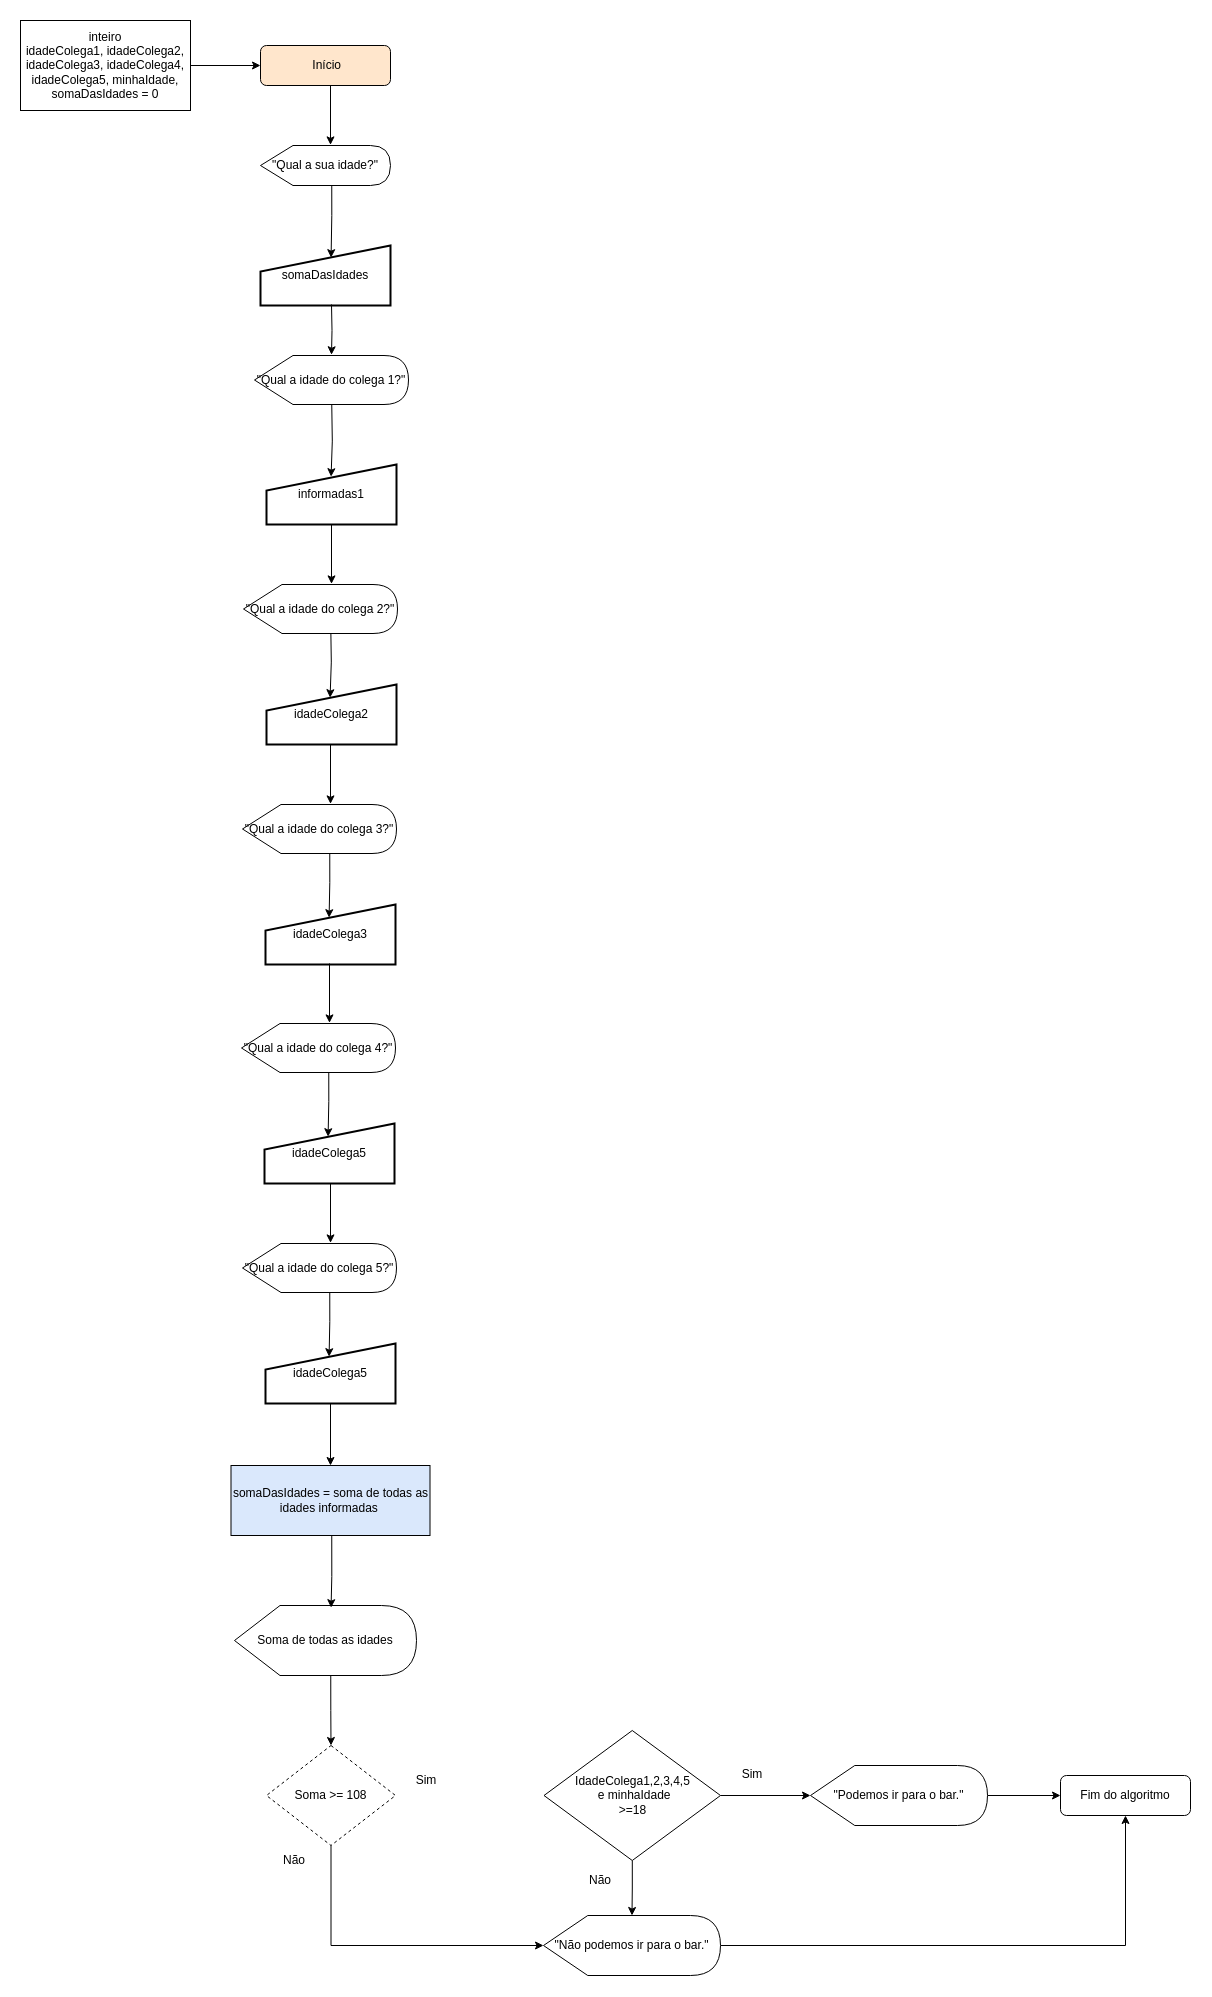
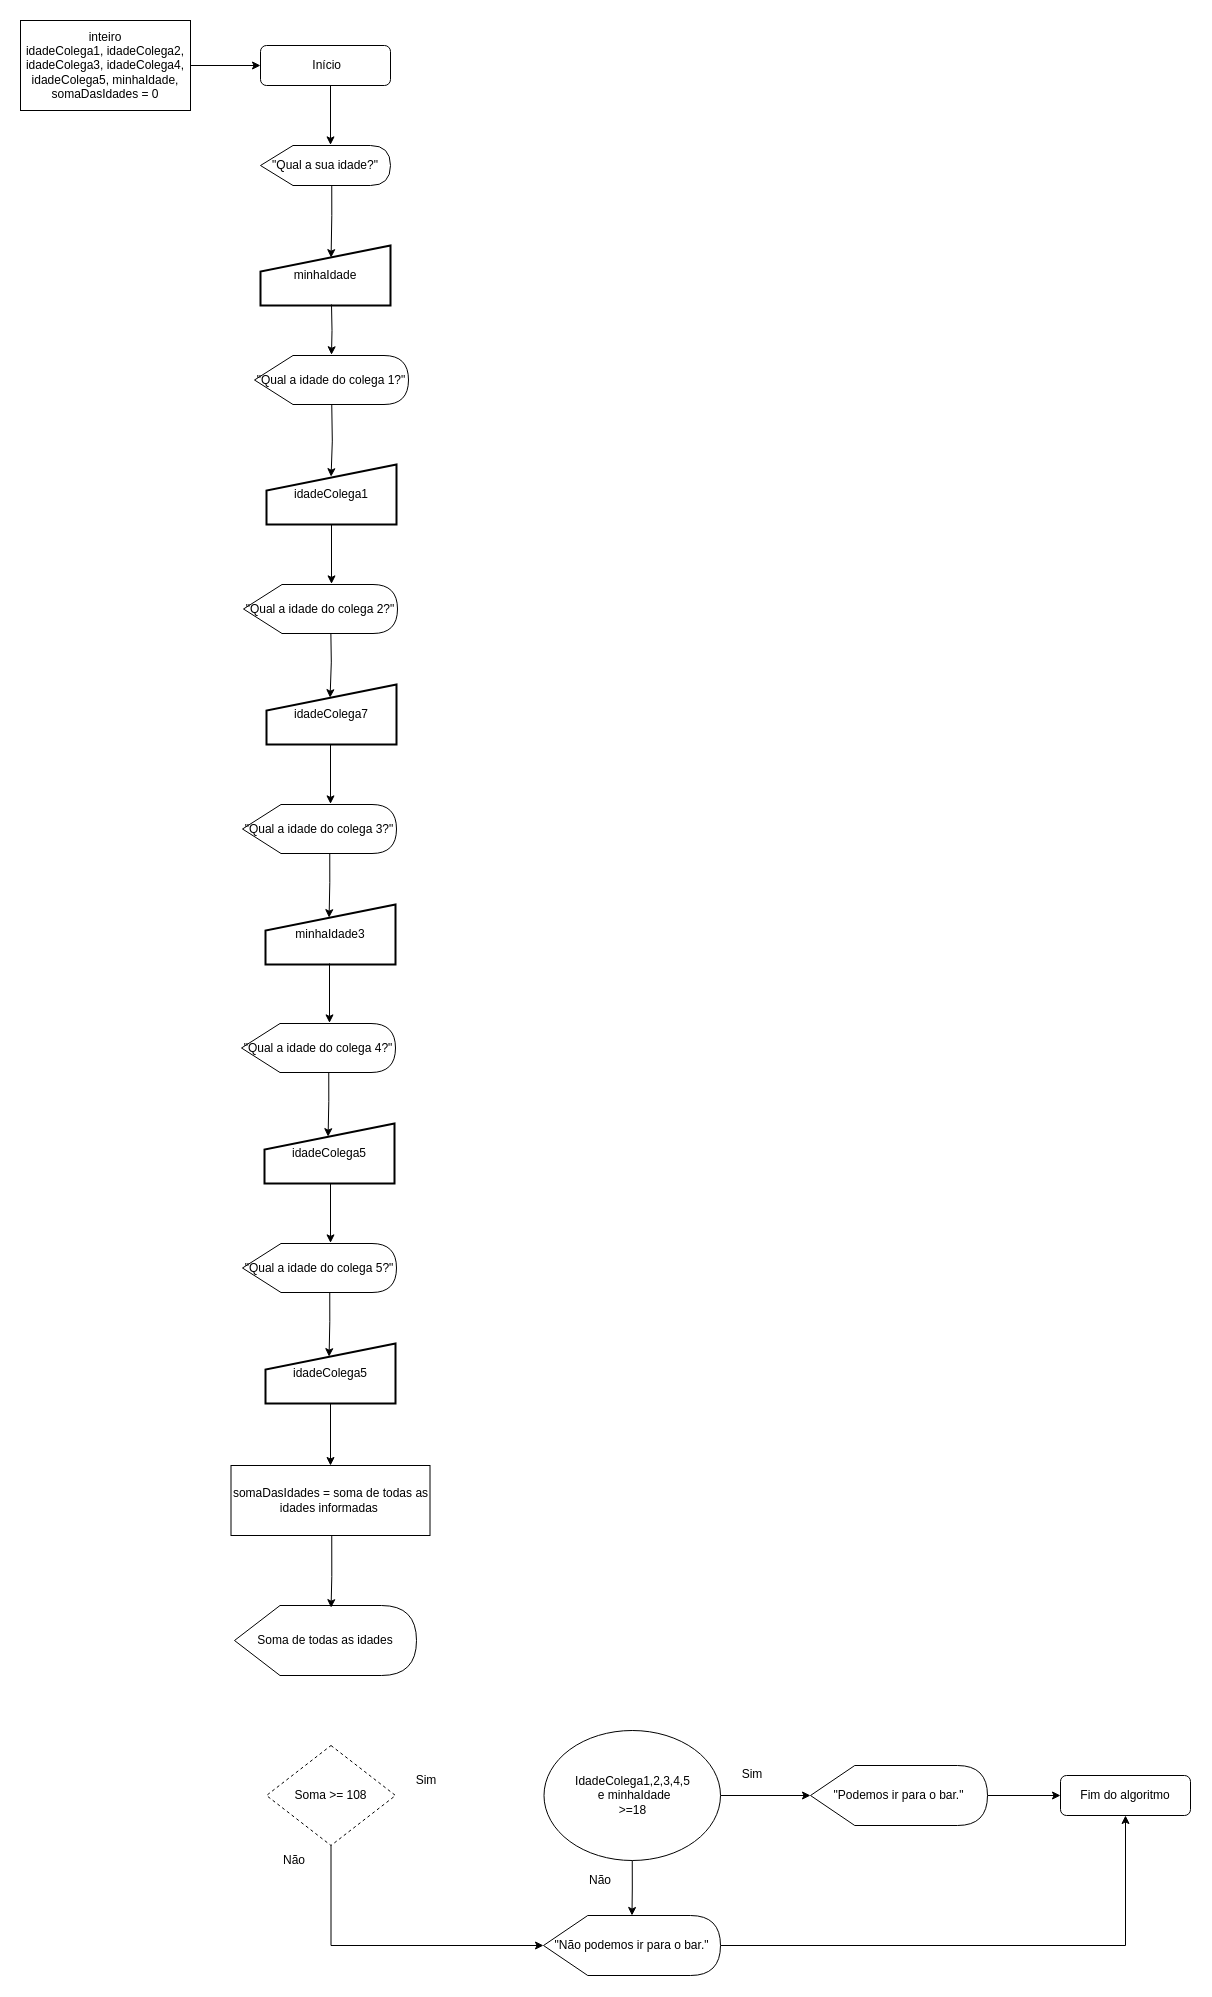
node "Início": fillcolor #ffe6cc -> #ffffff
node "somaDasIdades": label "somaDasIdades" -> "minhaIdade"
node "informadas1": label "informadas1" -> "idadeColega1"
node "idadeColega2": label "idadeColega2" -> "idadeColega7"
node "idadeColega3": label "idadeColega3" -> "minhaIdade3"
node "somaDasIdades = soma de todas as idades informadas": fillcolor #dae8fc -> #ffffff
edge "Soma de todas as idades" -> "Soma >= 108": removed
node "IdadeColega1,2,3,4,5 e minhaIdade >=18": shape diamond -> ellipse
